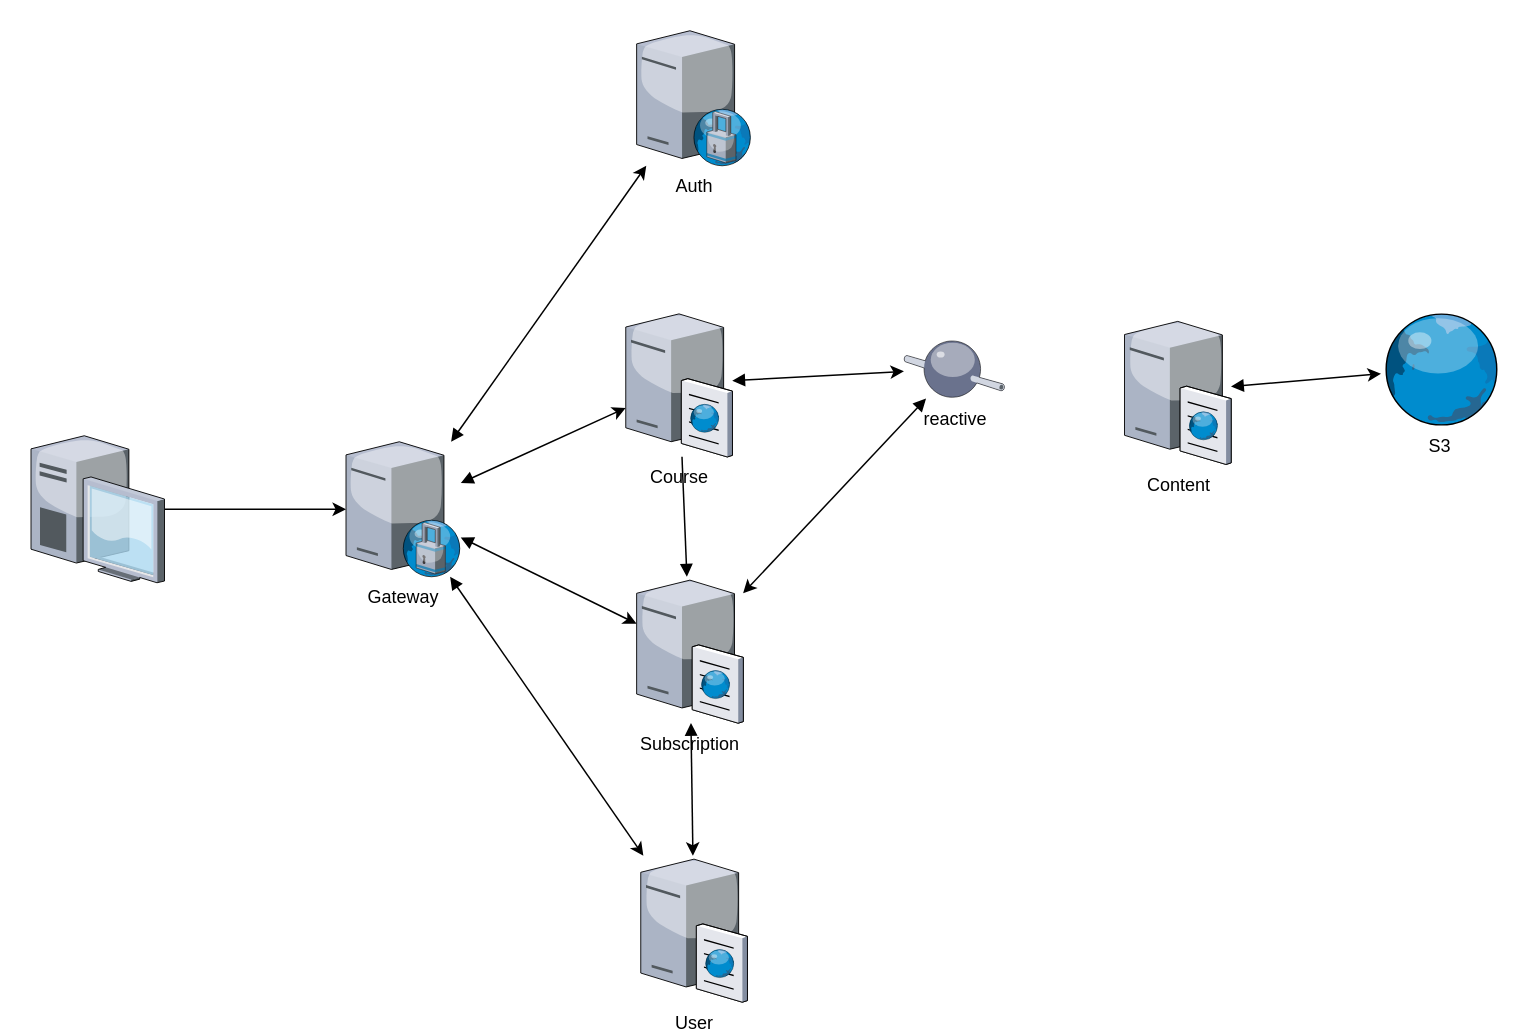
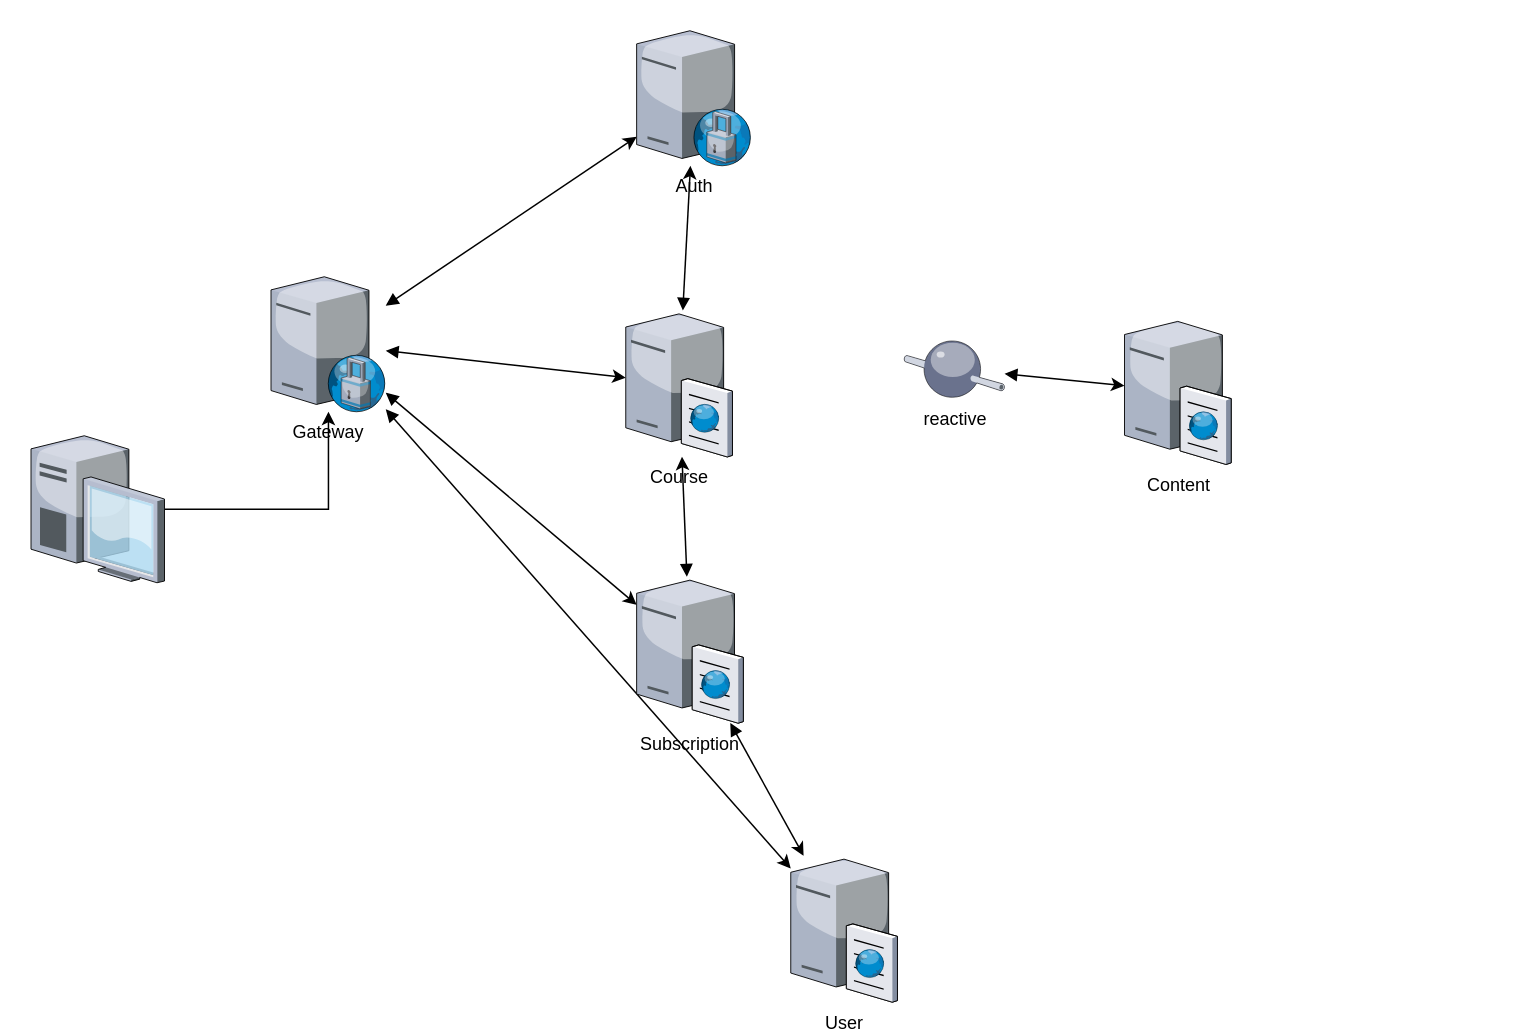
node "S3": removed
edge "reactive" -- "Course": now "Auth" -- "Course"
edge "S3" -- "Content": removed
edge "Course" -> "Subscription": arrowhead none -> classic
edge "reactive" -- "Subscription": now "reactive" -- "Content"
node "Gateway": moved (403, 509) -> (328, 344)
node "User": moved (694, 929) -> (844, 929)
